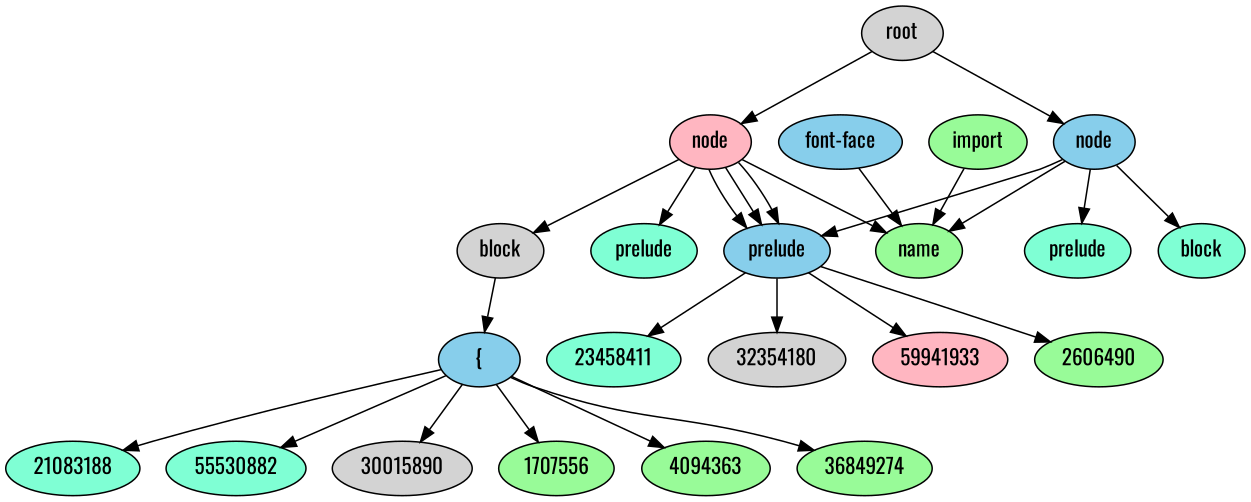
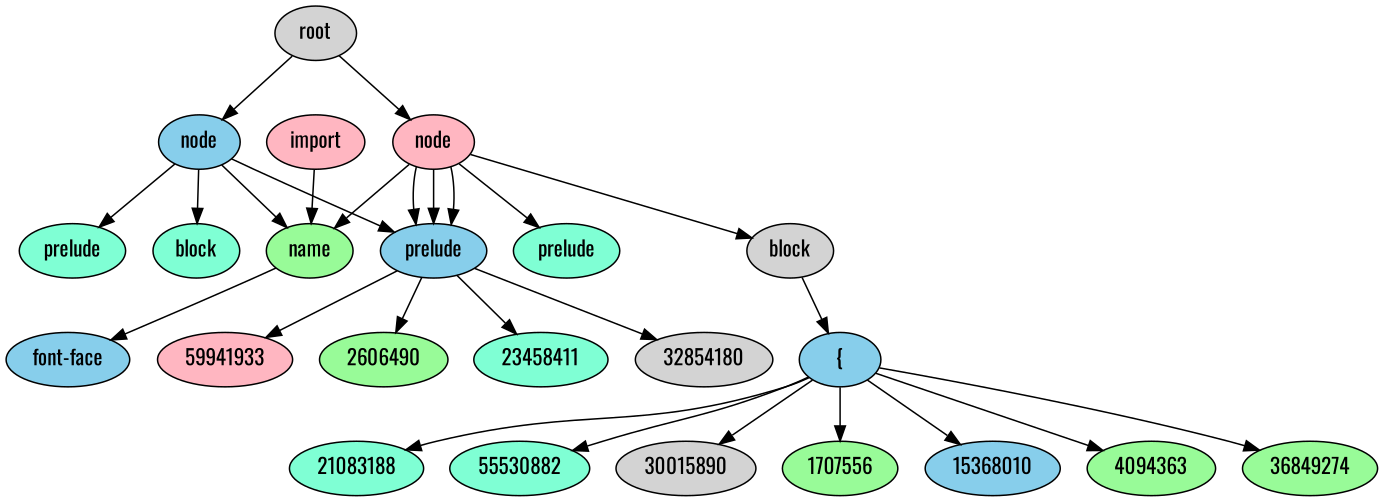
node "import": fillcolor palegreen -> lightpink
edge "font-face" -> "name": reversed
node "32354180": label "32354180" -> "32854180"
node "15368010": added
